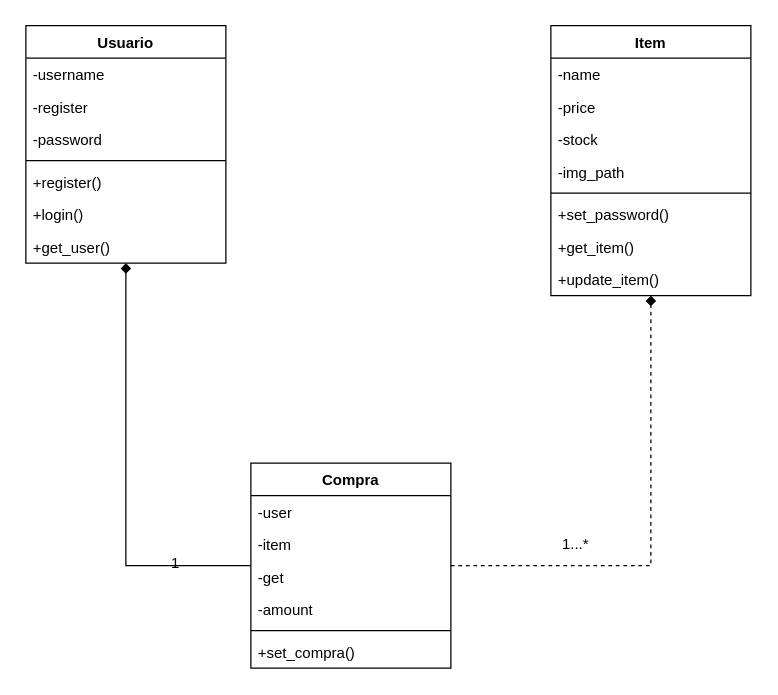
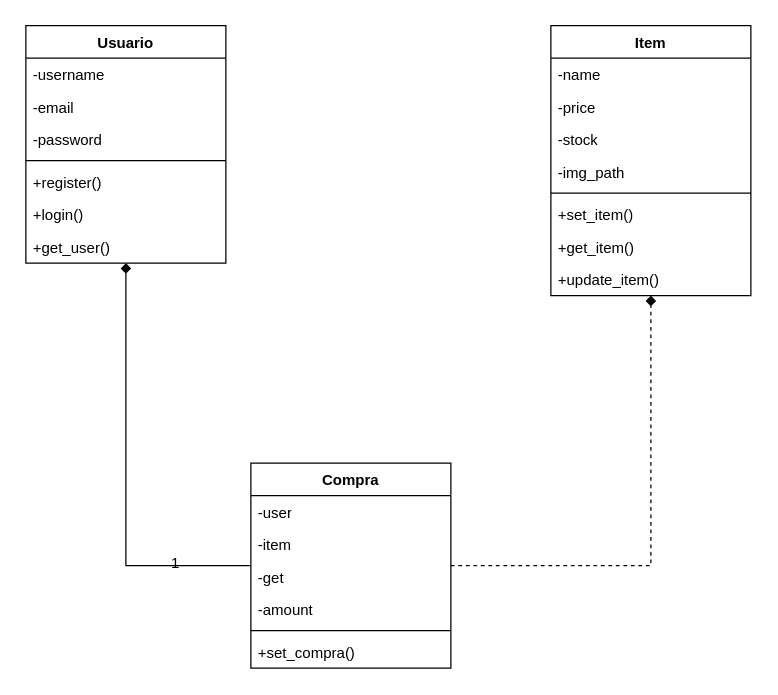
node "-register": label "-register" -> "-email"
node "+set_password()": label "+set_password()" -> "+set_item()"
node "1...*": removed
